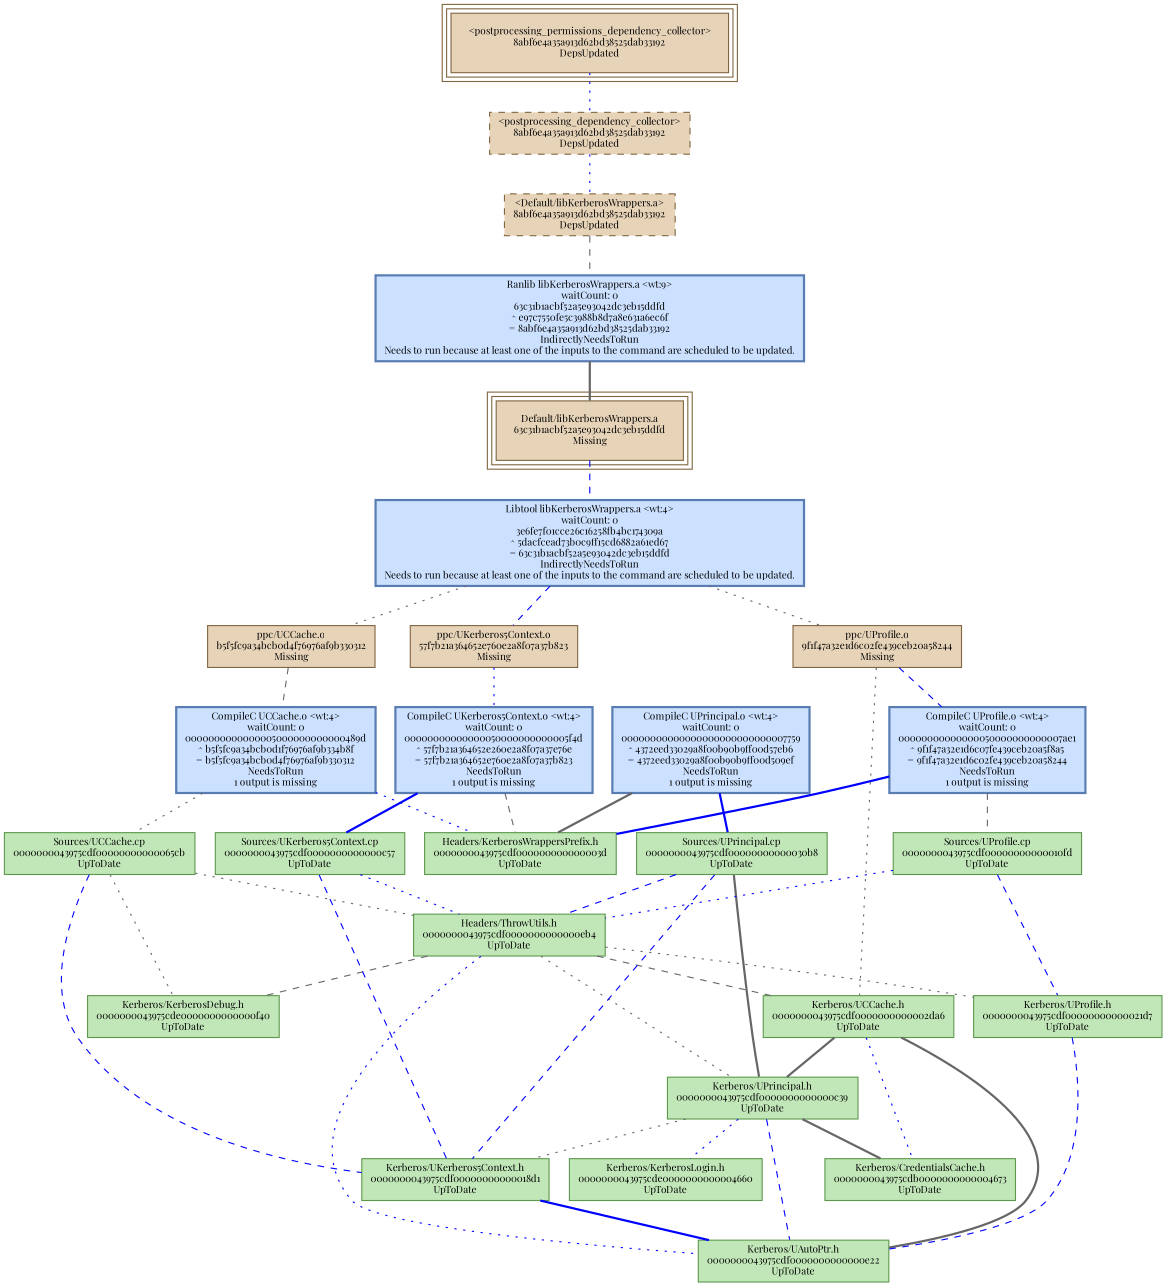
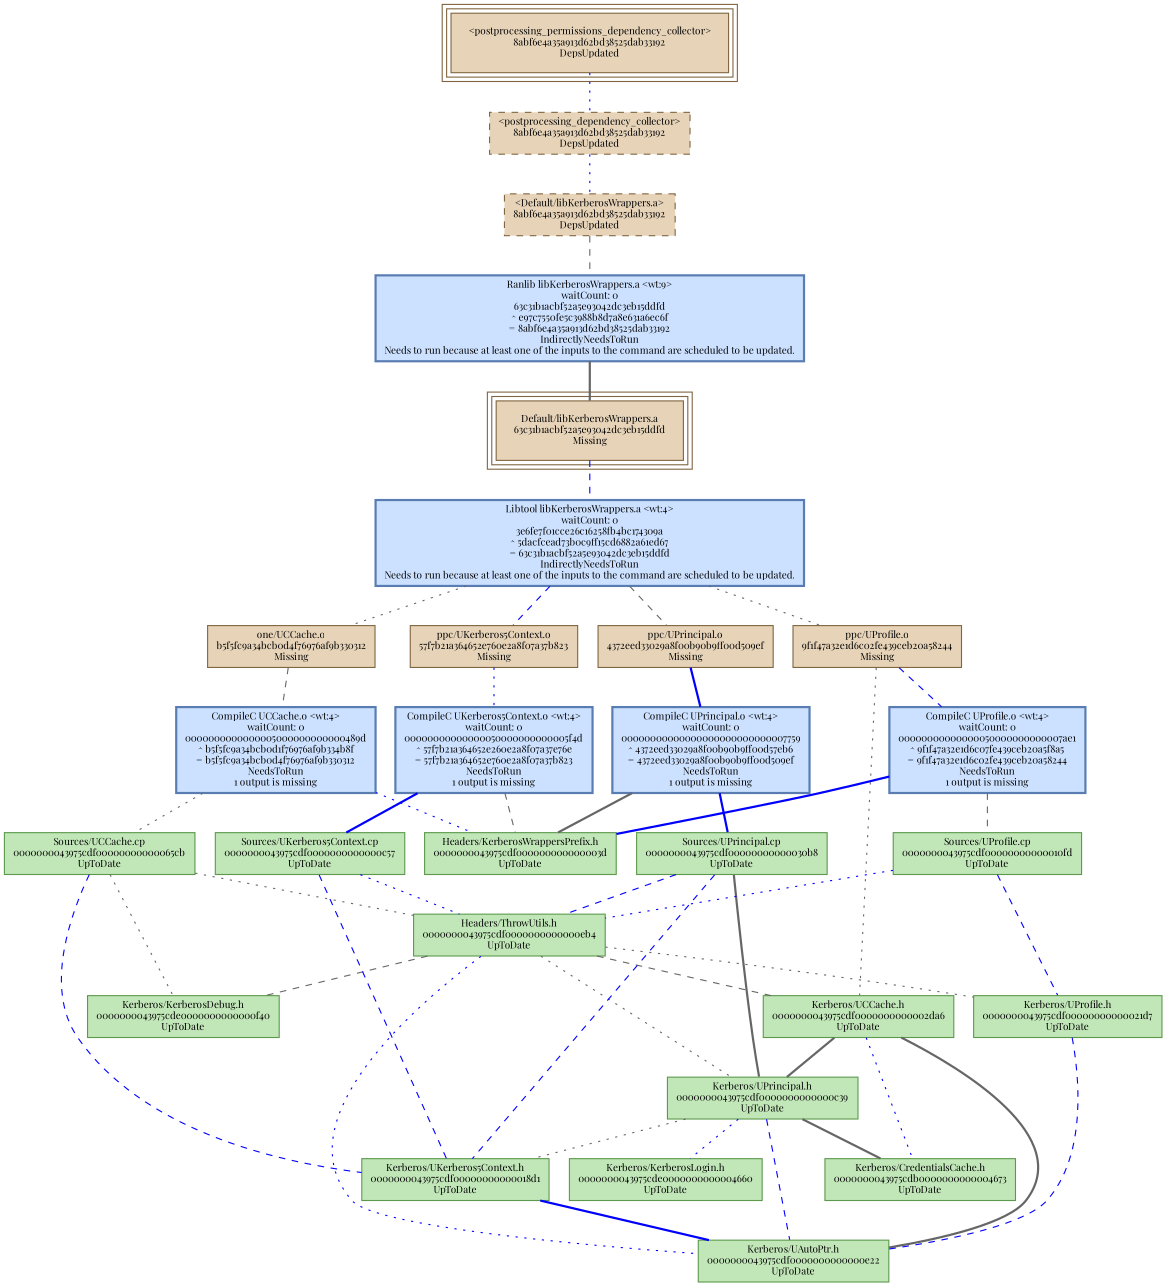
node "ppc/UCCache.o b5f5fc9a34bcb0d4f76976af9b330312 Missing": label "ppc/UCCache.o b5f5fc9a34bcb0d4f76976af9b330312 Missing" -> "one/UCCache.o b5f5fc9a34bcb0d4f76976af9b330312 Missing"
node "ppc/UPrincipal.o 4372eed33029a8f00b90b9ff00d509ef Missing": added
